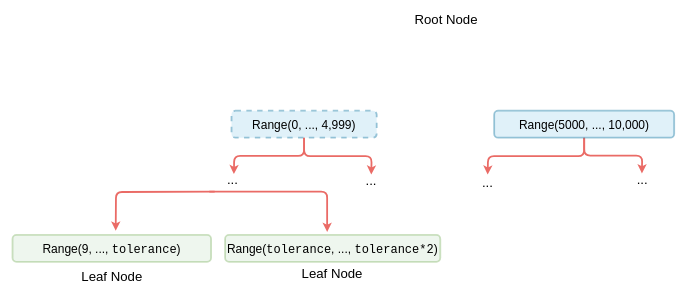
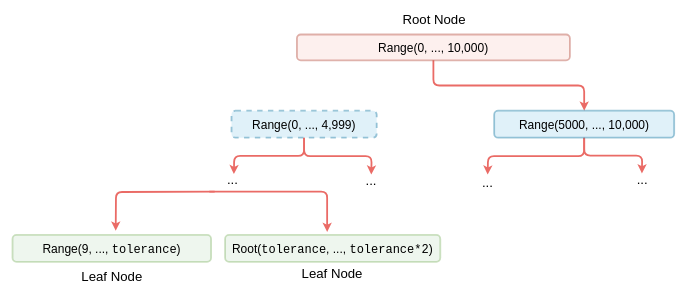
node "Root Node": moved (446, 20) -> (434, 20)
node "Range(0, ..., 10,000)": added
edge "Range(0, ..., 10,000)" -> "Range(5000, ..., 10,000)": added
node "Range(tolerance, ..., tolerance*2)": label "Range(tolerance, ..., tolerance*2)" -> "Root(tolerance, ..., tolerance*2)"
